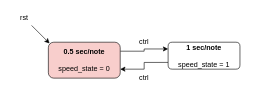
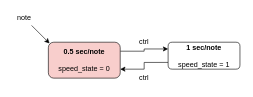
node "rst": label "rst" -> "note"
